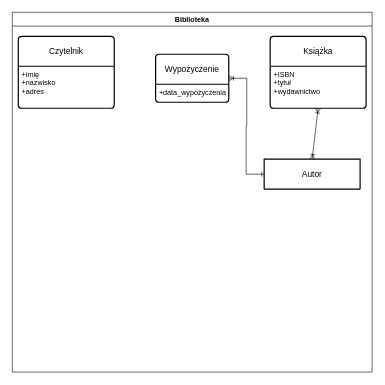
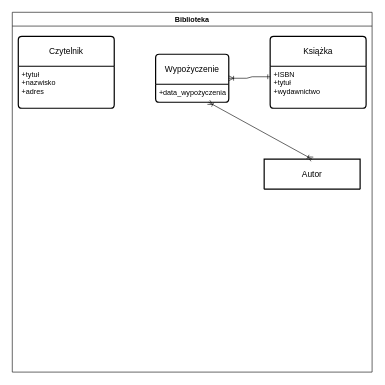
node "+imię +nazwisko +adres": label "+imię +nazwisko +adres" -> "+tytuł +nazwisko +adres"
edge "Wypożyczenie" -- "Autor": now "Wypożyczenie" -- "+ISBN +tytuł +wydawnictwo"
edge "+ISBN +tytuł +wydawnictwo" -- "Autor": now "+data_wypożyczenia" -- "Autor"
